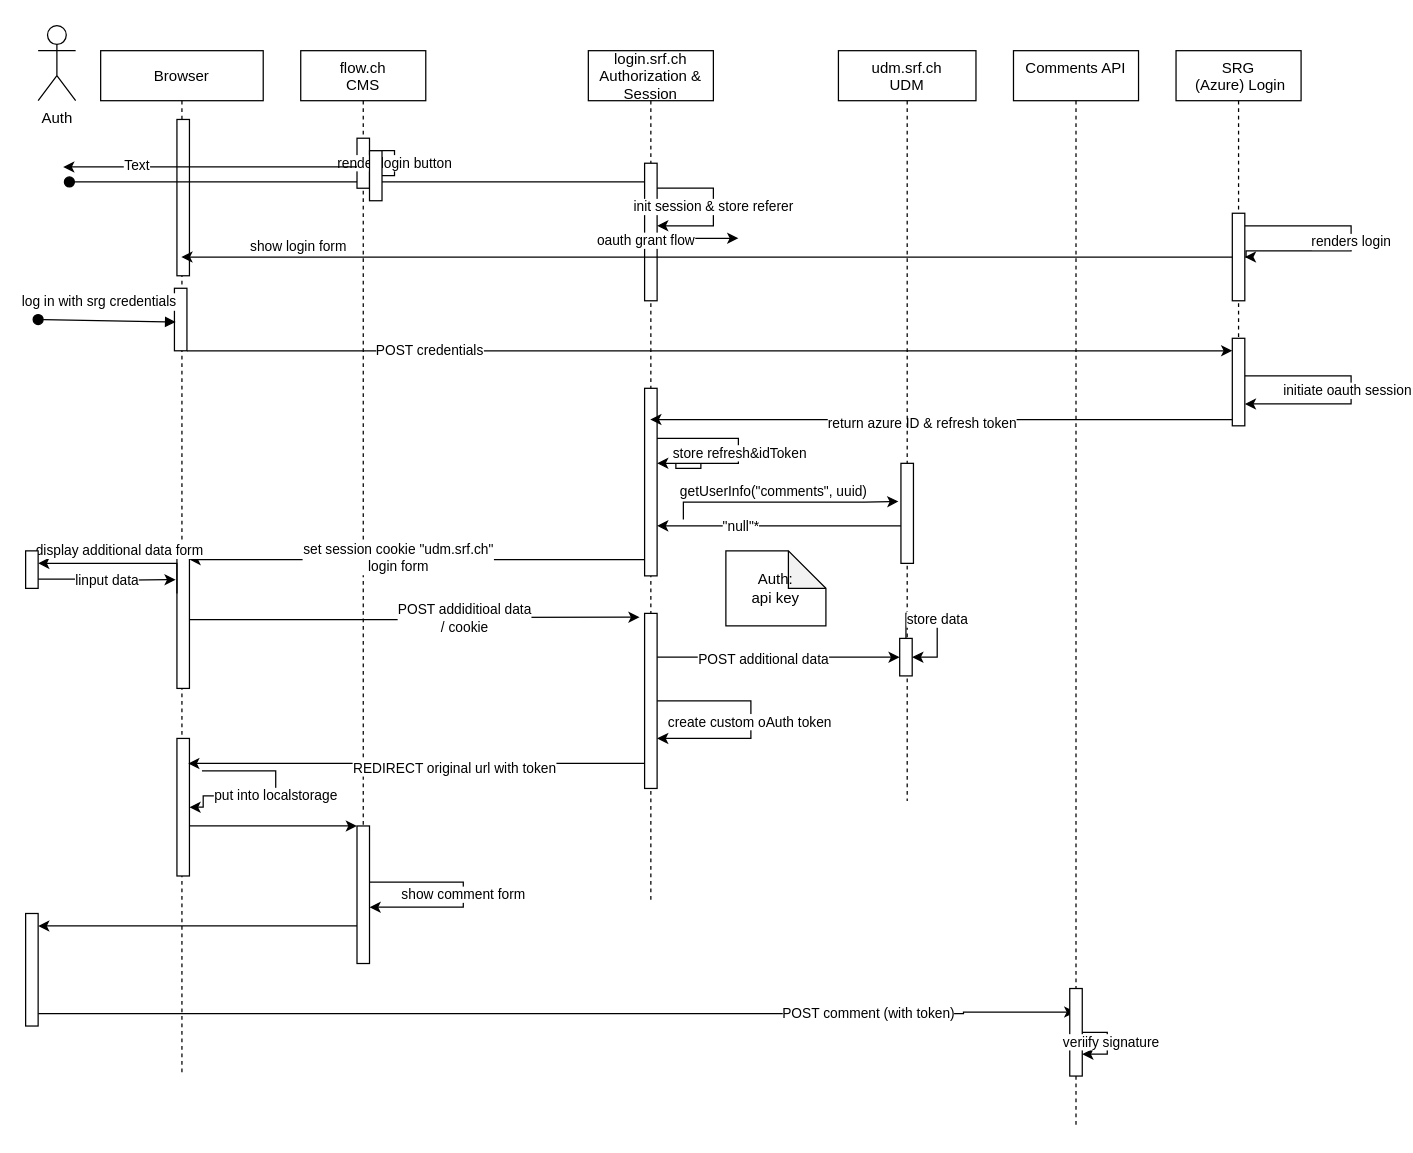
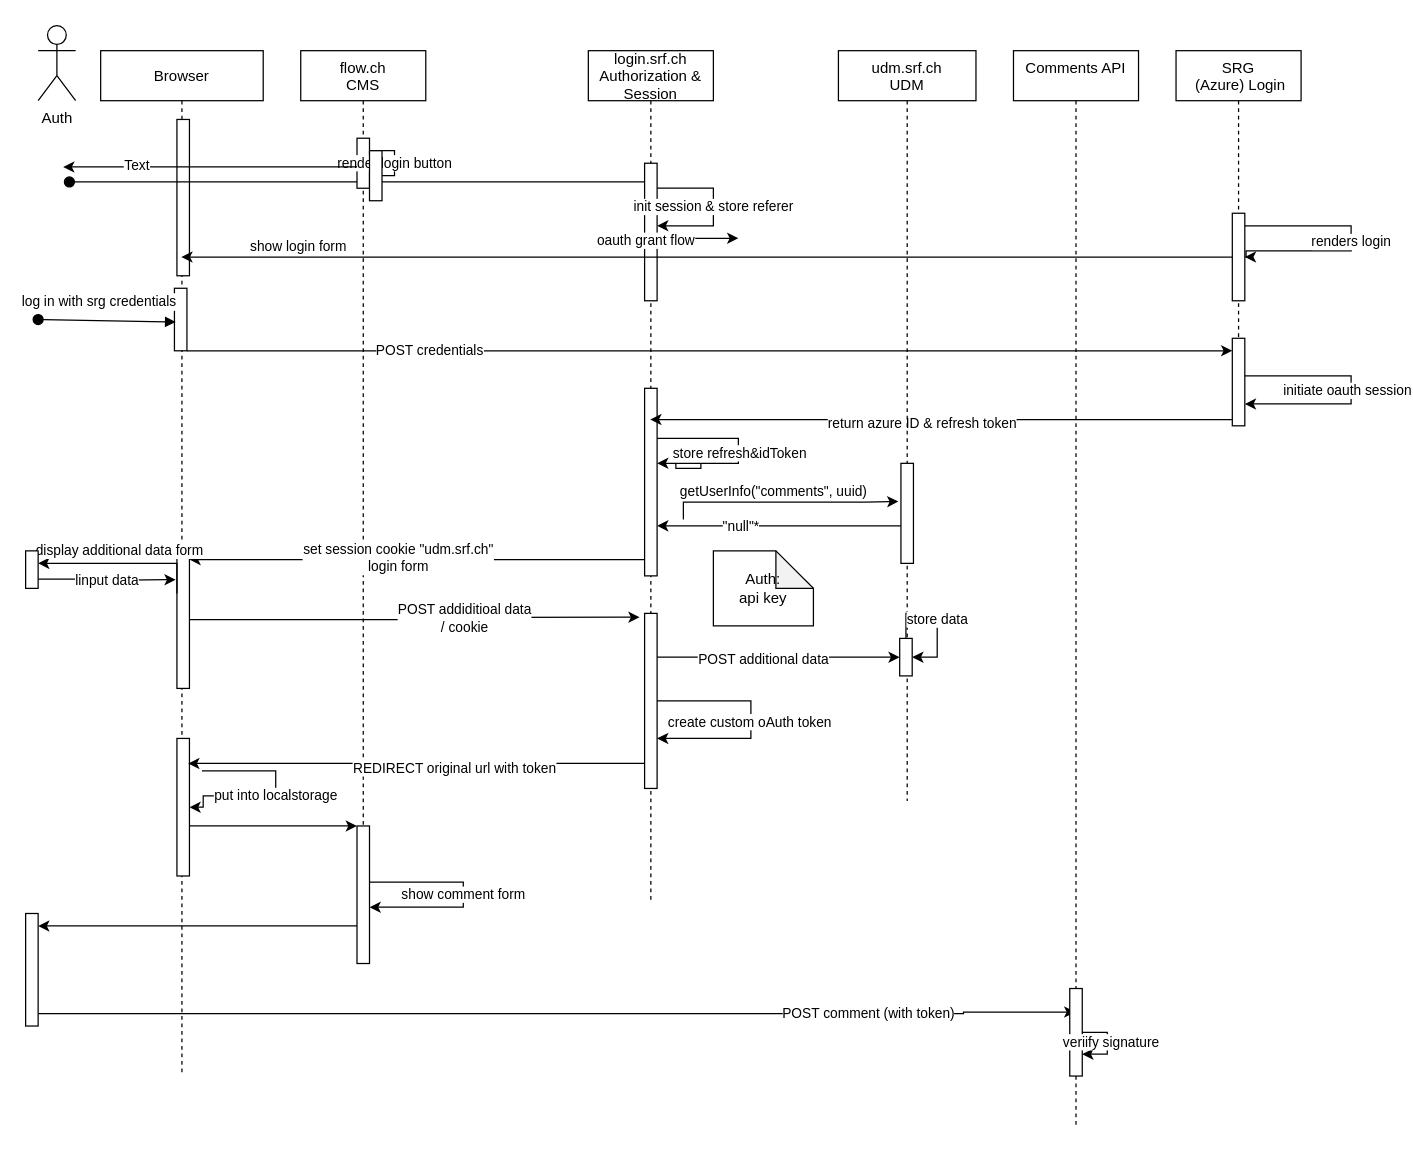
node "Auth: api key": moved (776, 588) -> (763, 588)
